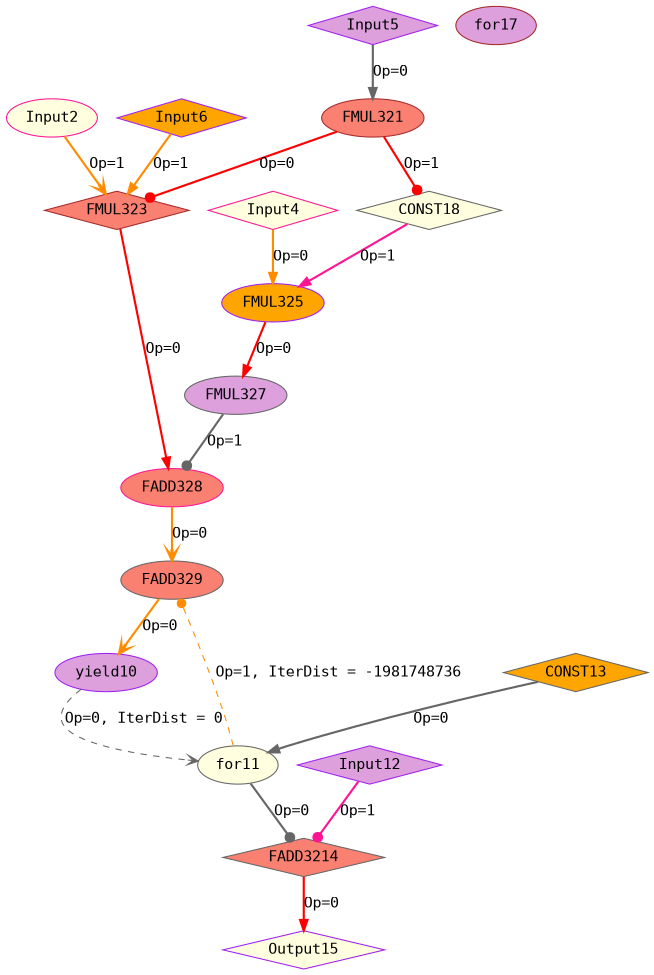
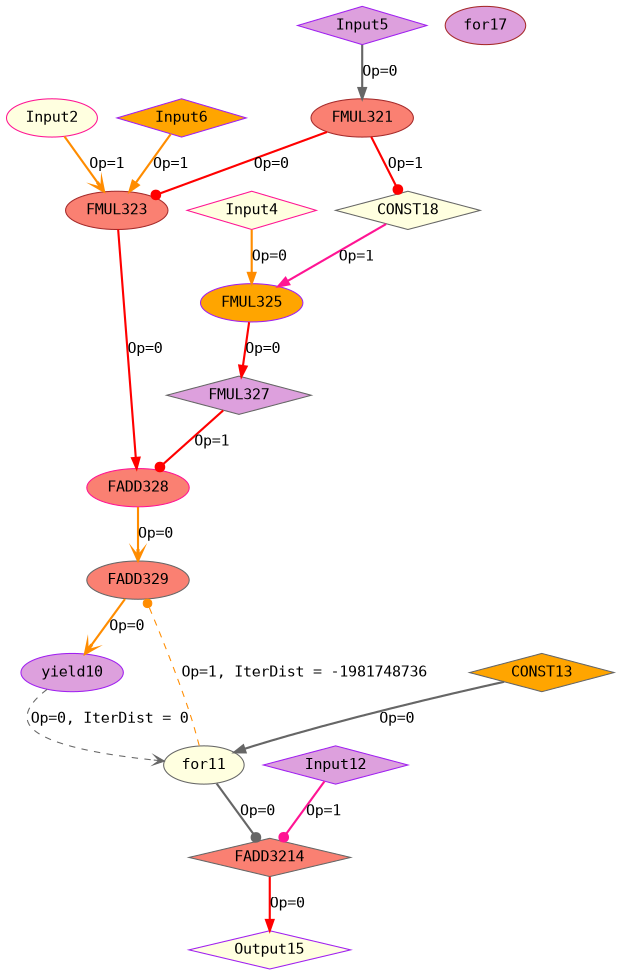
node "FMUL323": shape diamond -> ellipse
node "FMUL327": shape ellipse -> diamond
edge "FMUL327" -> "FADD328": color gray40 -> red
